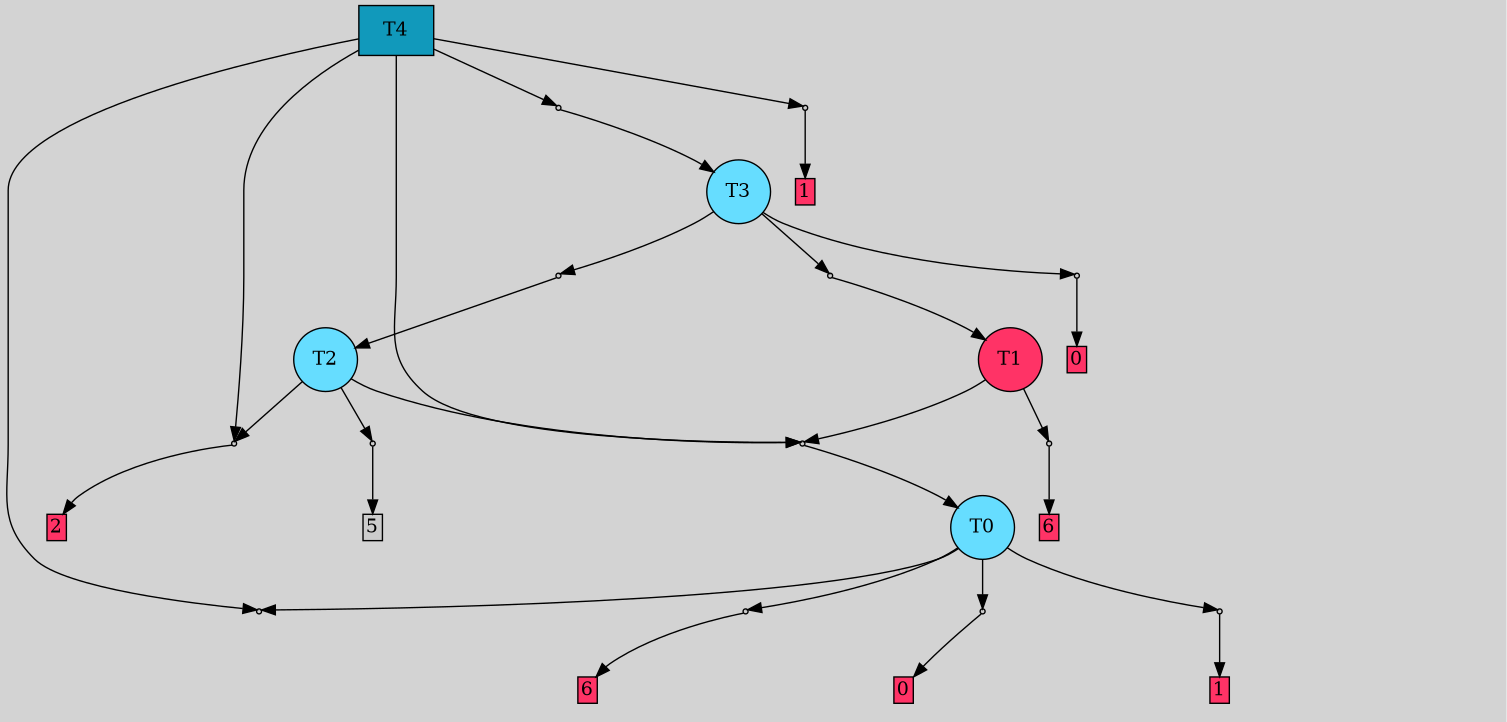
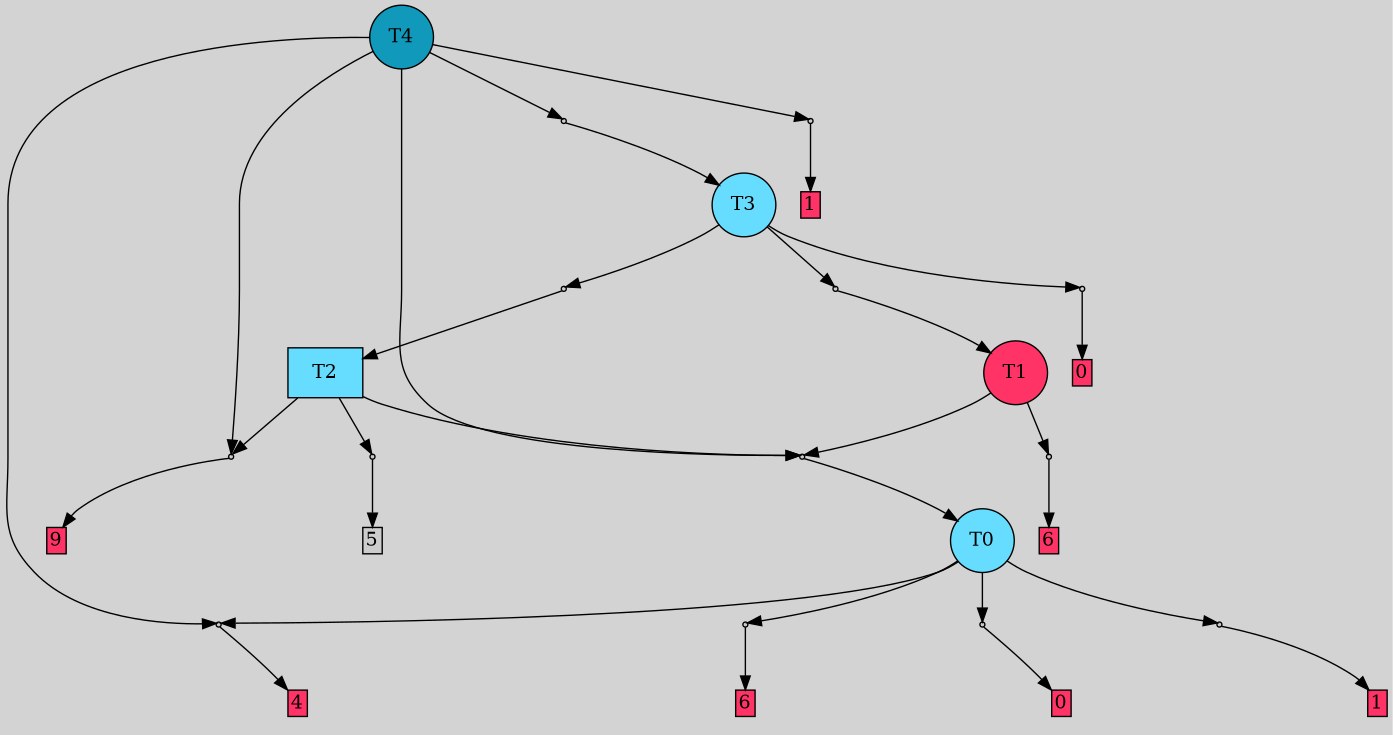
node "T4": shape box -> circle
node "T2": shape circle -> box
node "2": label "2" -> "9"
node "4": added
